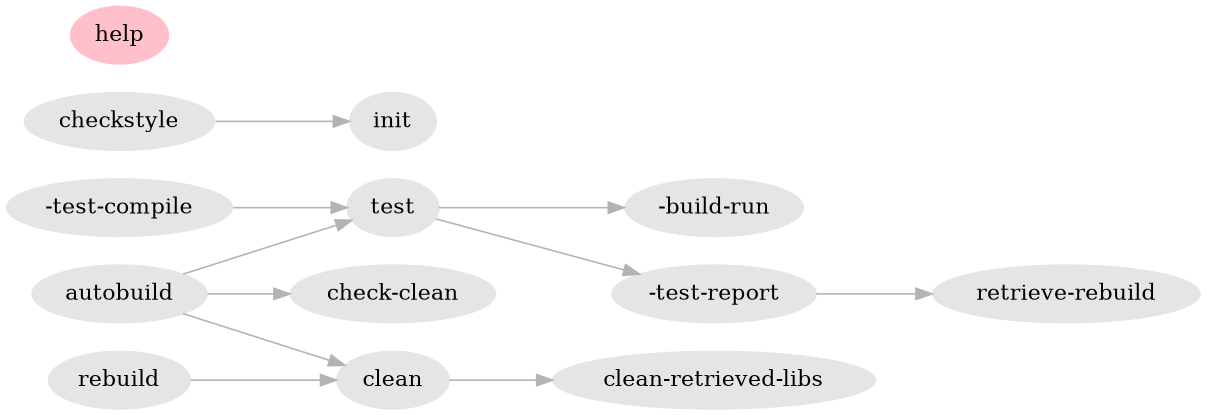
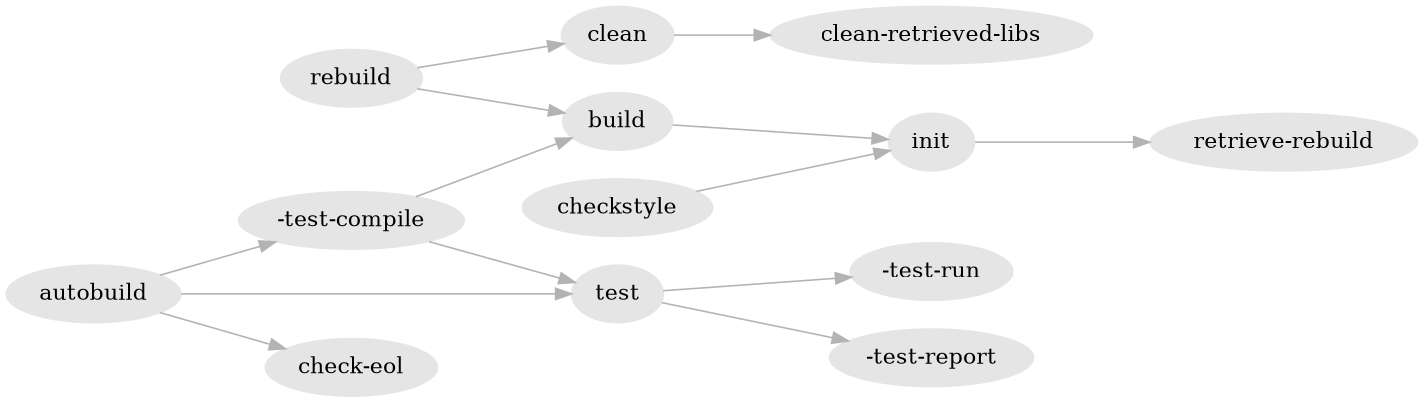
node "help": removed
node "build": added
node "-build-run": label "-build-run" -> "-test-run"
node "check-clean": label "check-clean" -> "check-eol"
edge "-test-report" -> "retrieve-rebuild": now "init" -> "retrieve-rebuild"
edge "autobuild" -> "clean": now "autobuild" -> "-test-compile"
